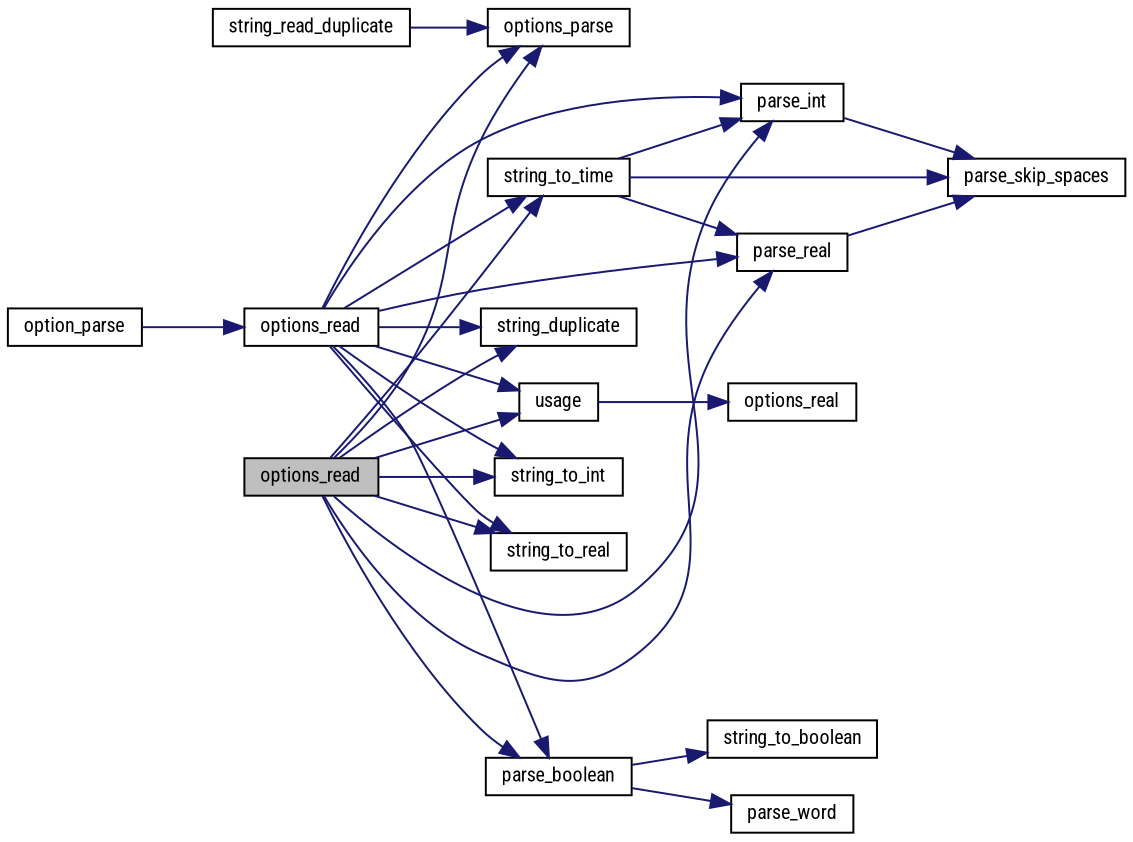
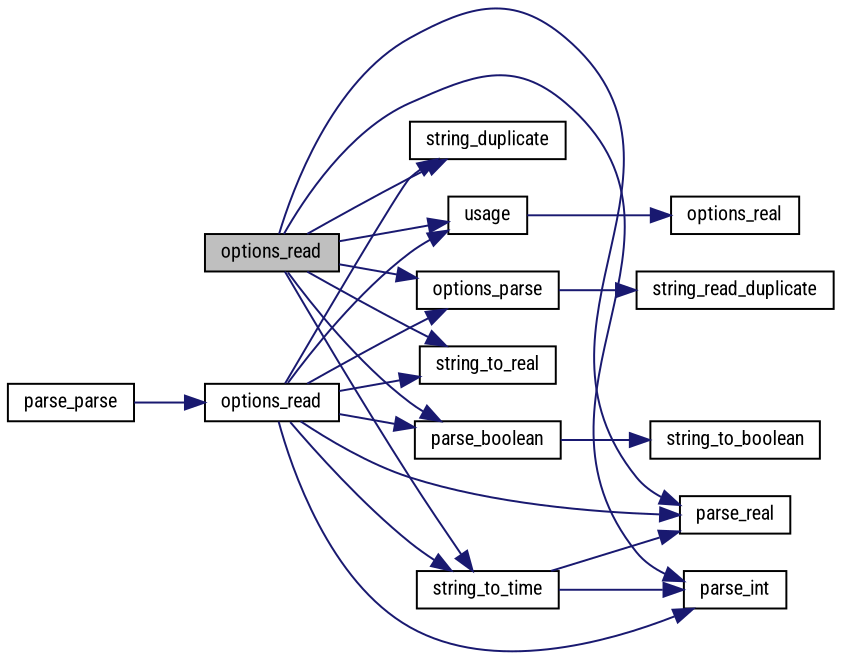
edge "string_read_duplicate" -> "options_parse": reversed
node "parse_skip_spaces": removed
node "option_parse": label "option_parse" -> "parse_parse"
node "string_to_int": removed
node "parse_word": removed
